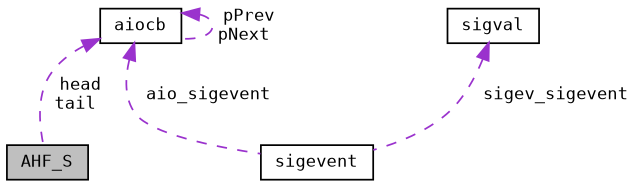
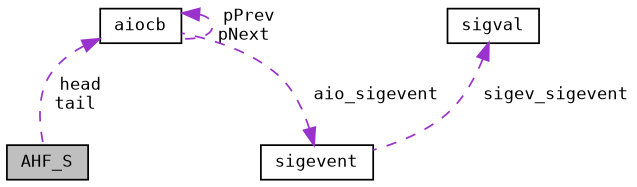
edge "sigevent" -> "aiocb": reversed
